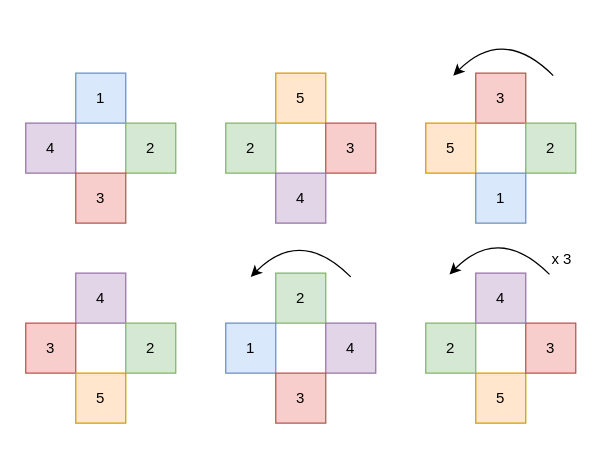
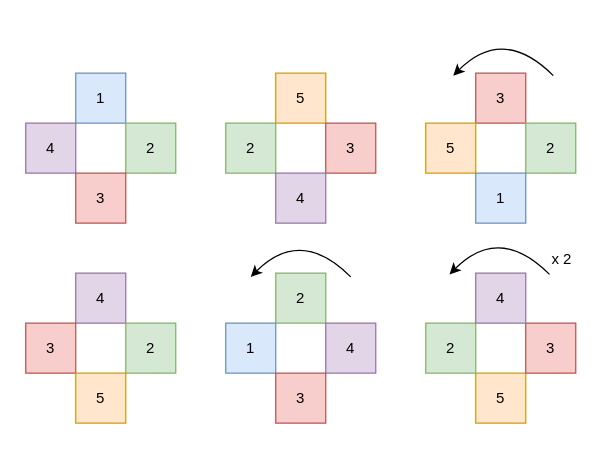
node "x 3": label "x 3" -> "x 2"
